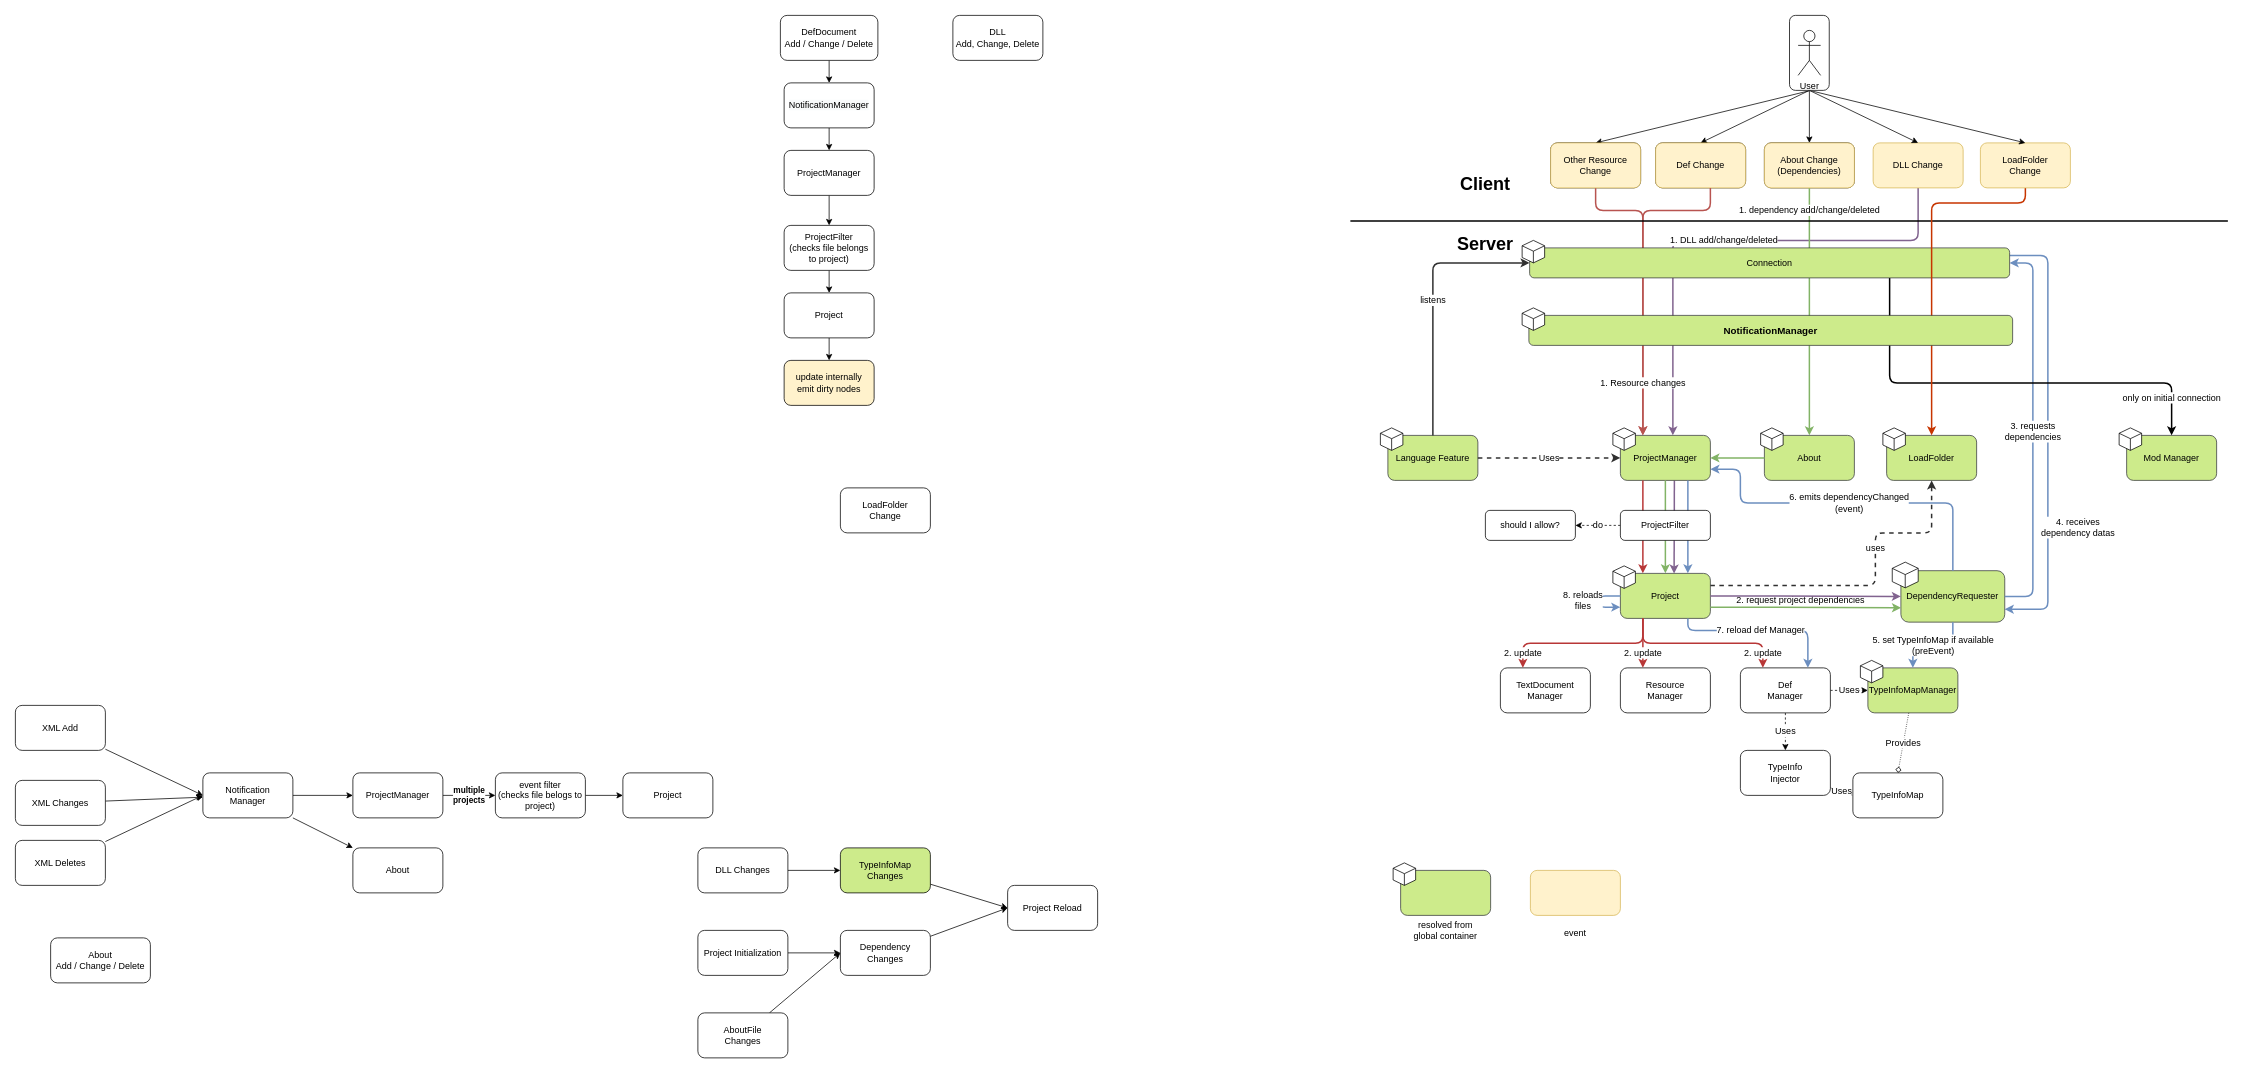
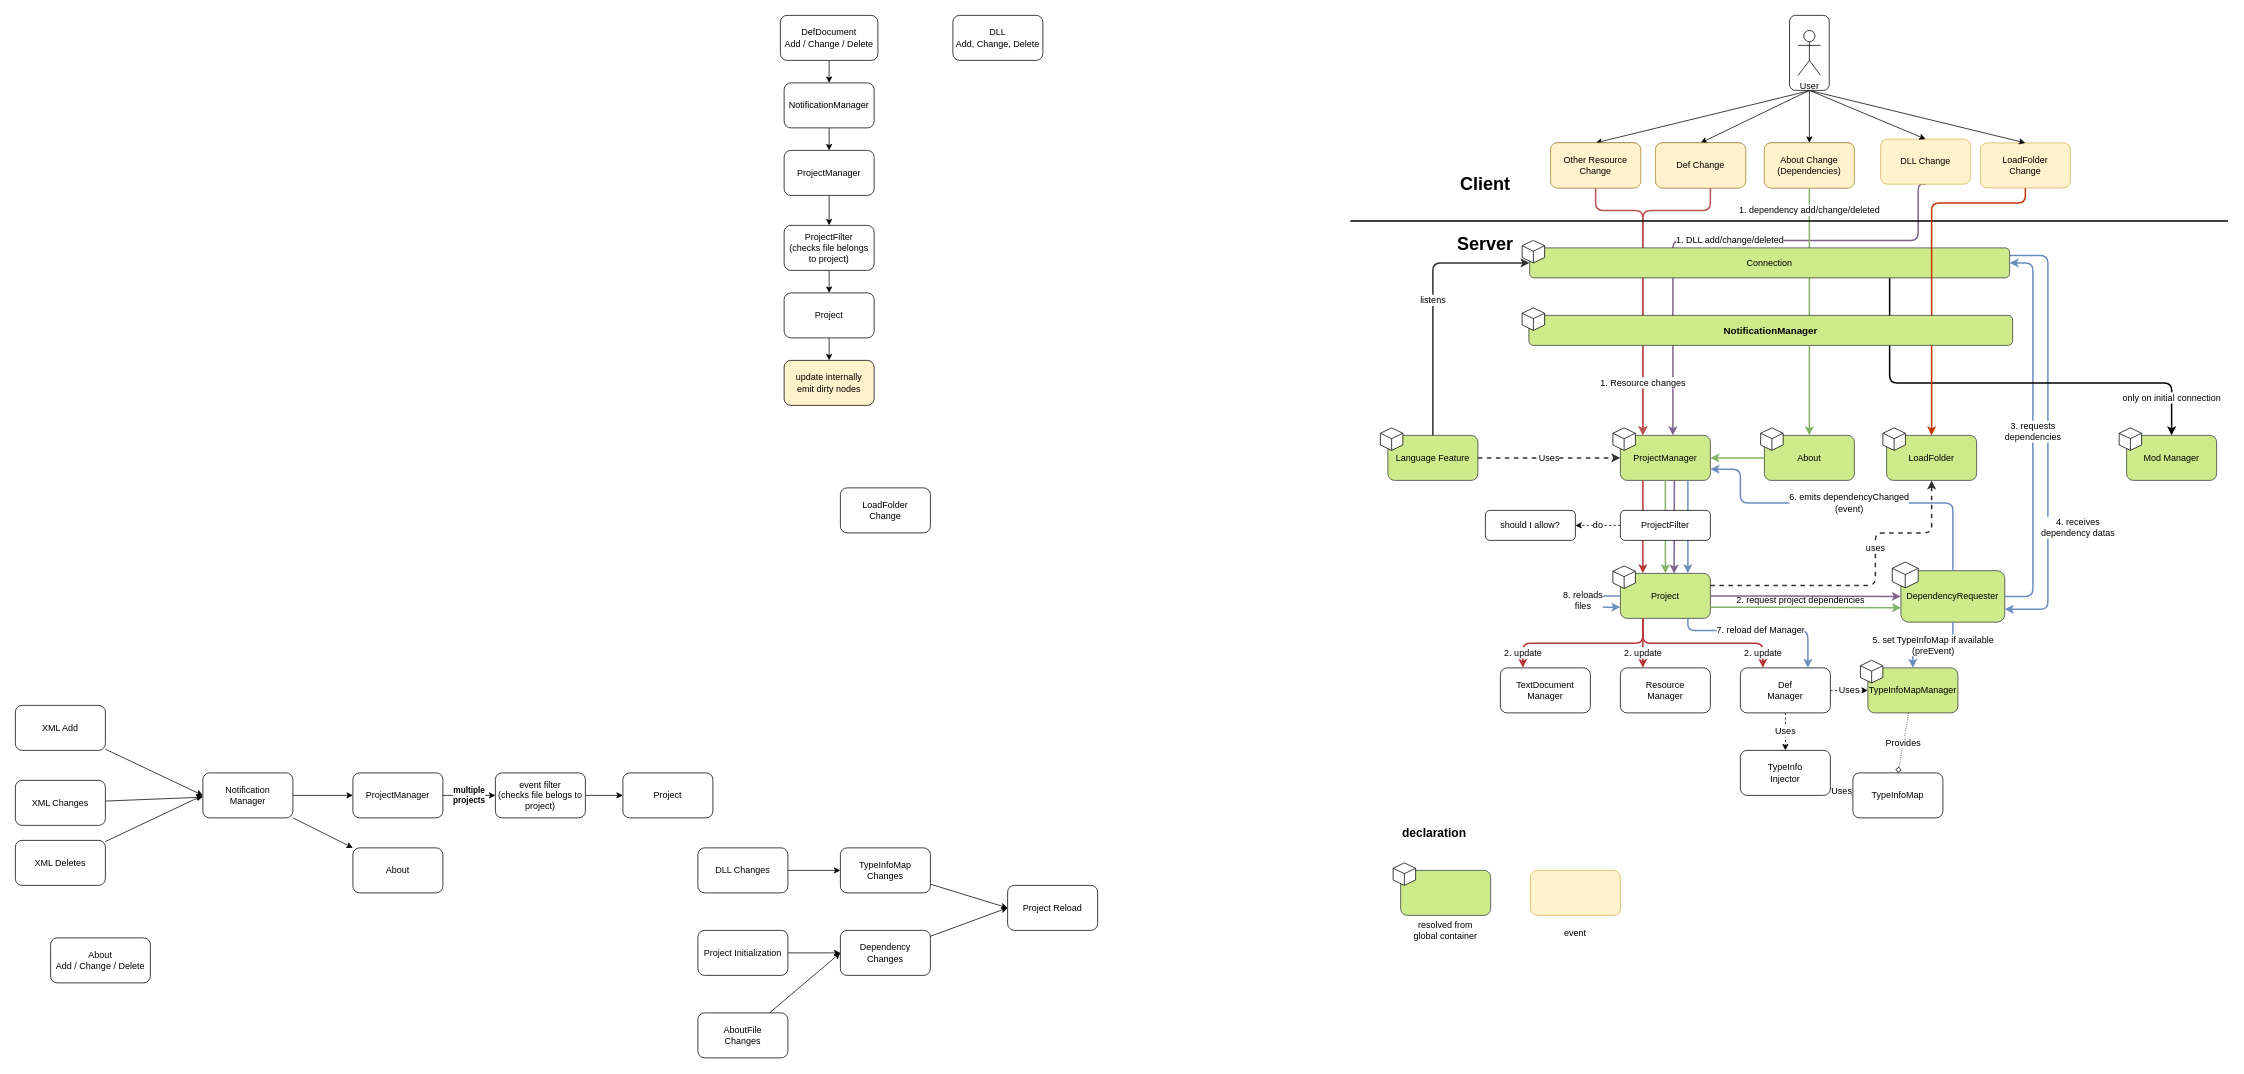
node "DLL Change": moved (1918, 165) -> (1926, 162)
node "declaration": added
node "TypeInfoMap Changes": fillcolor #cdeb8b -> #ffffff
